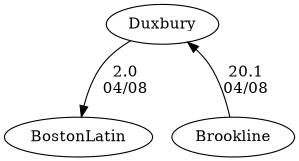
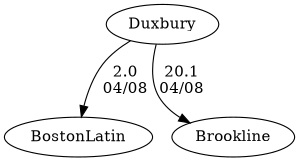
edge "Brookline" -> "Duxbury": reversed
